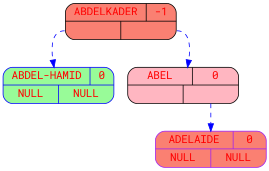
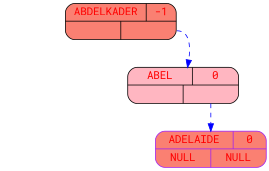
node "ABDEL-HAMID": removed
